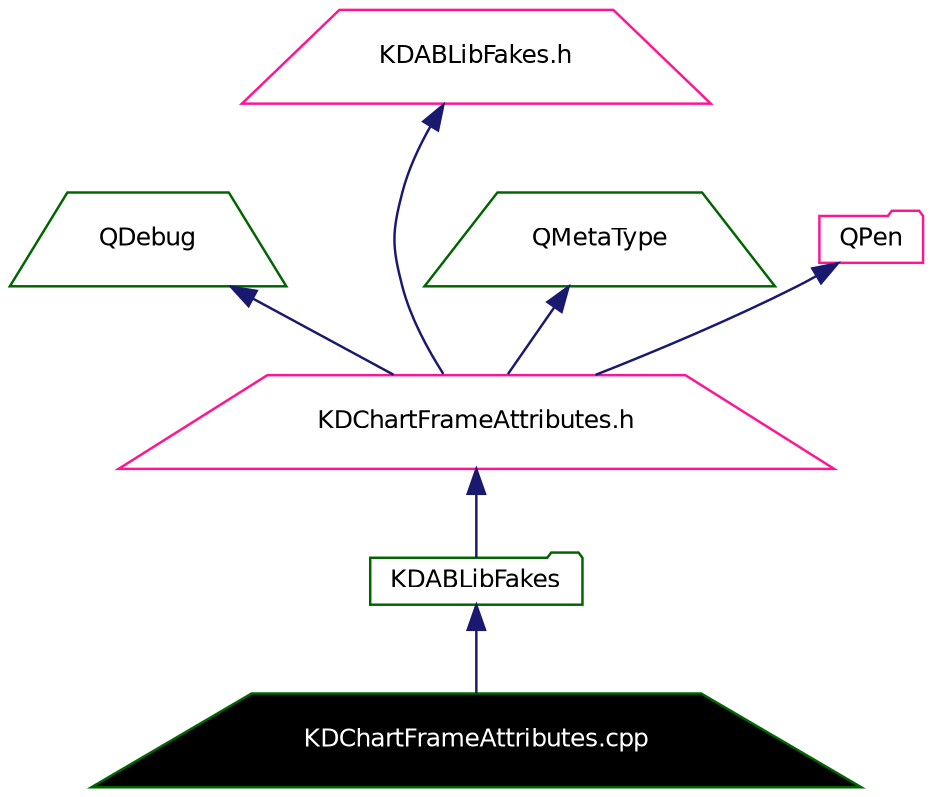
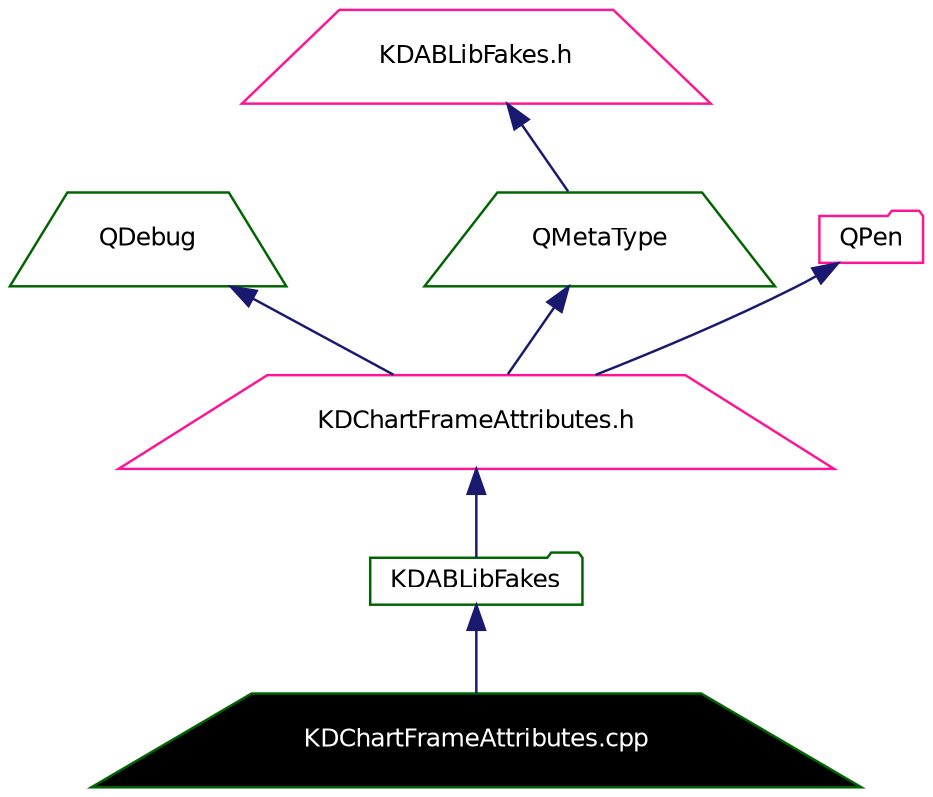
edge "KDChartFrameAttributes.h" -> "KDABLibFakes.h": now "QMetaType" -> "KDABLibFakes.h"
